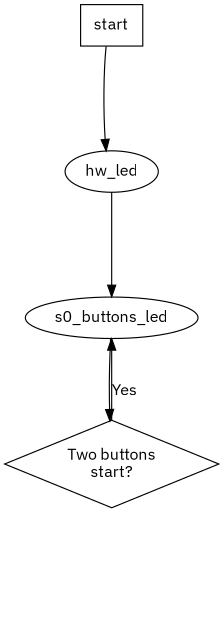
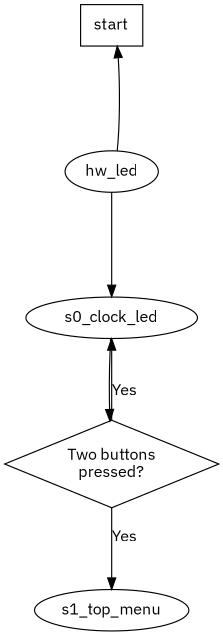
edge "start" -> "hw_led": reversed
node "s0_buttons_led": label "s0_buttons_led" -> "s0_clock_led"
node "Two buttons start?": label "Two buttons start?" -> "Two buttons pressed?"
node "s1_top_menu": added
